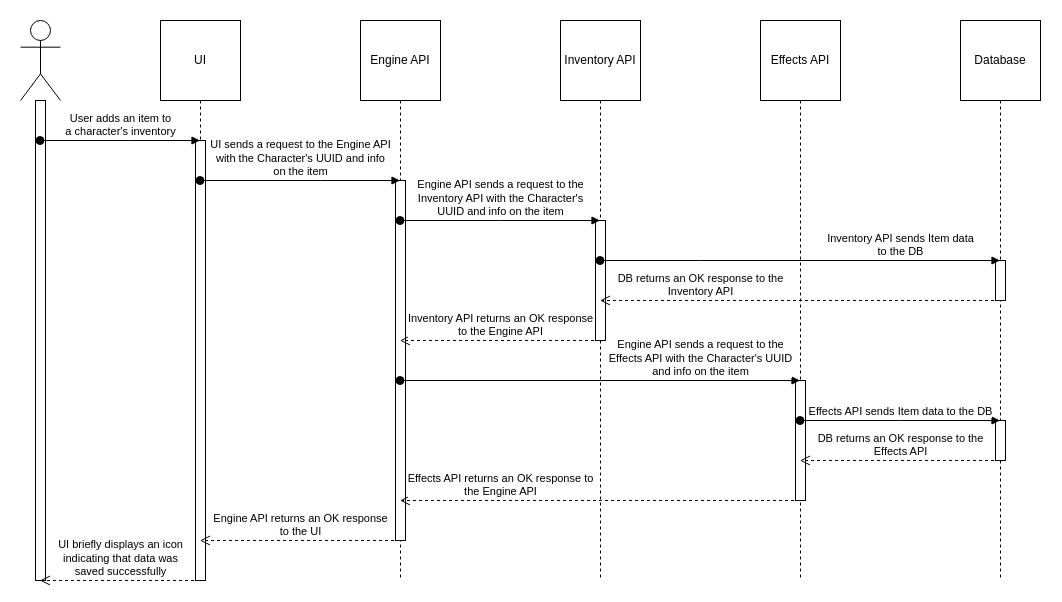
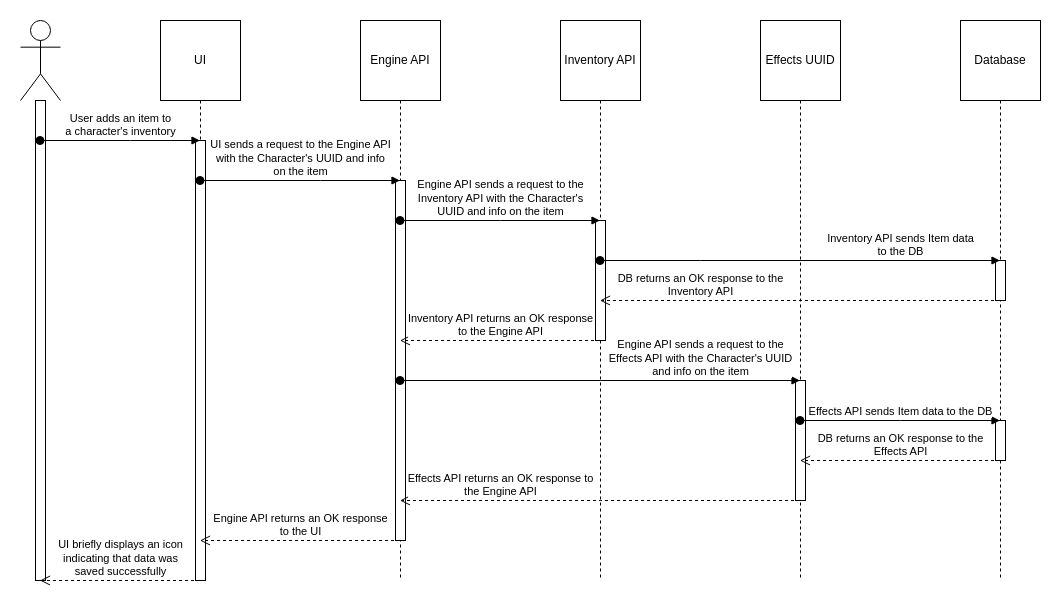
node "Effects API": label "Effects API" -> "Effects UUID"
